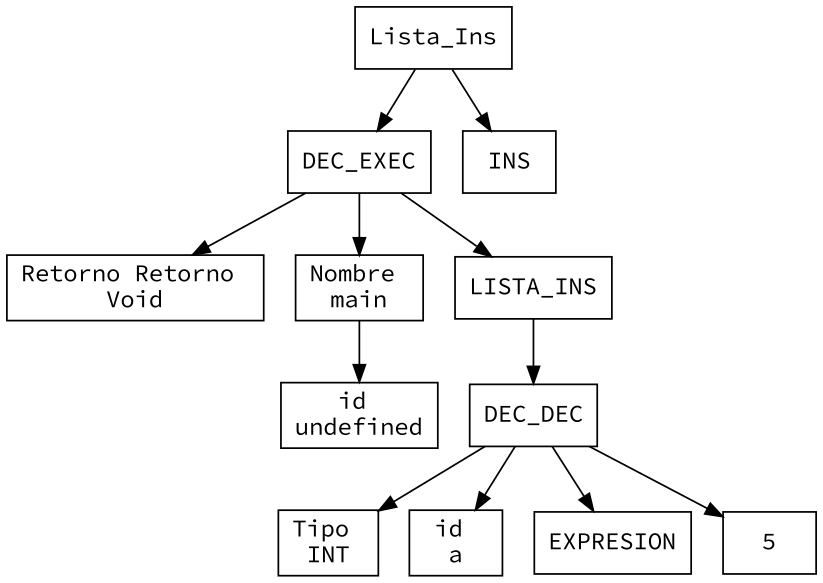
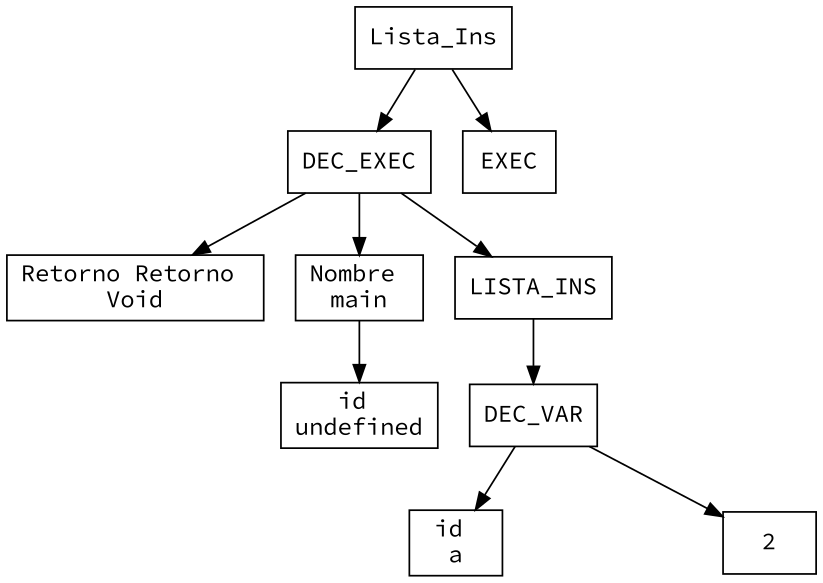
node "INS": label "INS" -> "EXEC"
node "DEC_DEC": label "DEC_DEC" -> "DEC_VAR"
node "Tipo INT": removed
node "EXPRESION": removed
node "5": label "5" -> "2"
